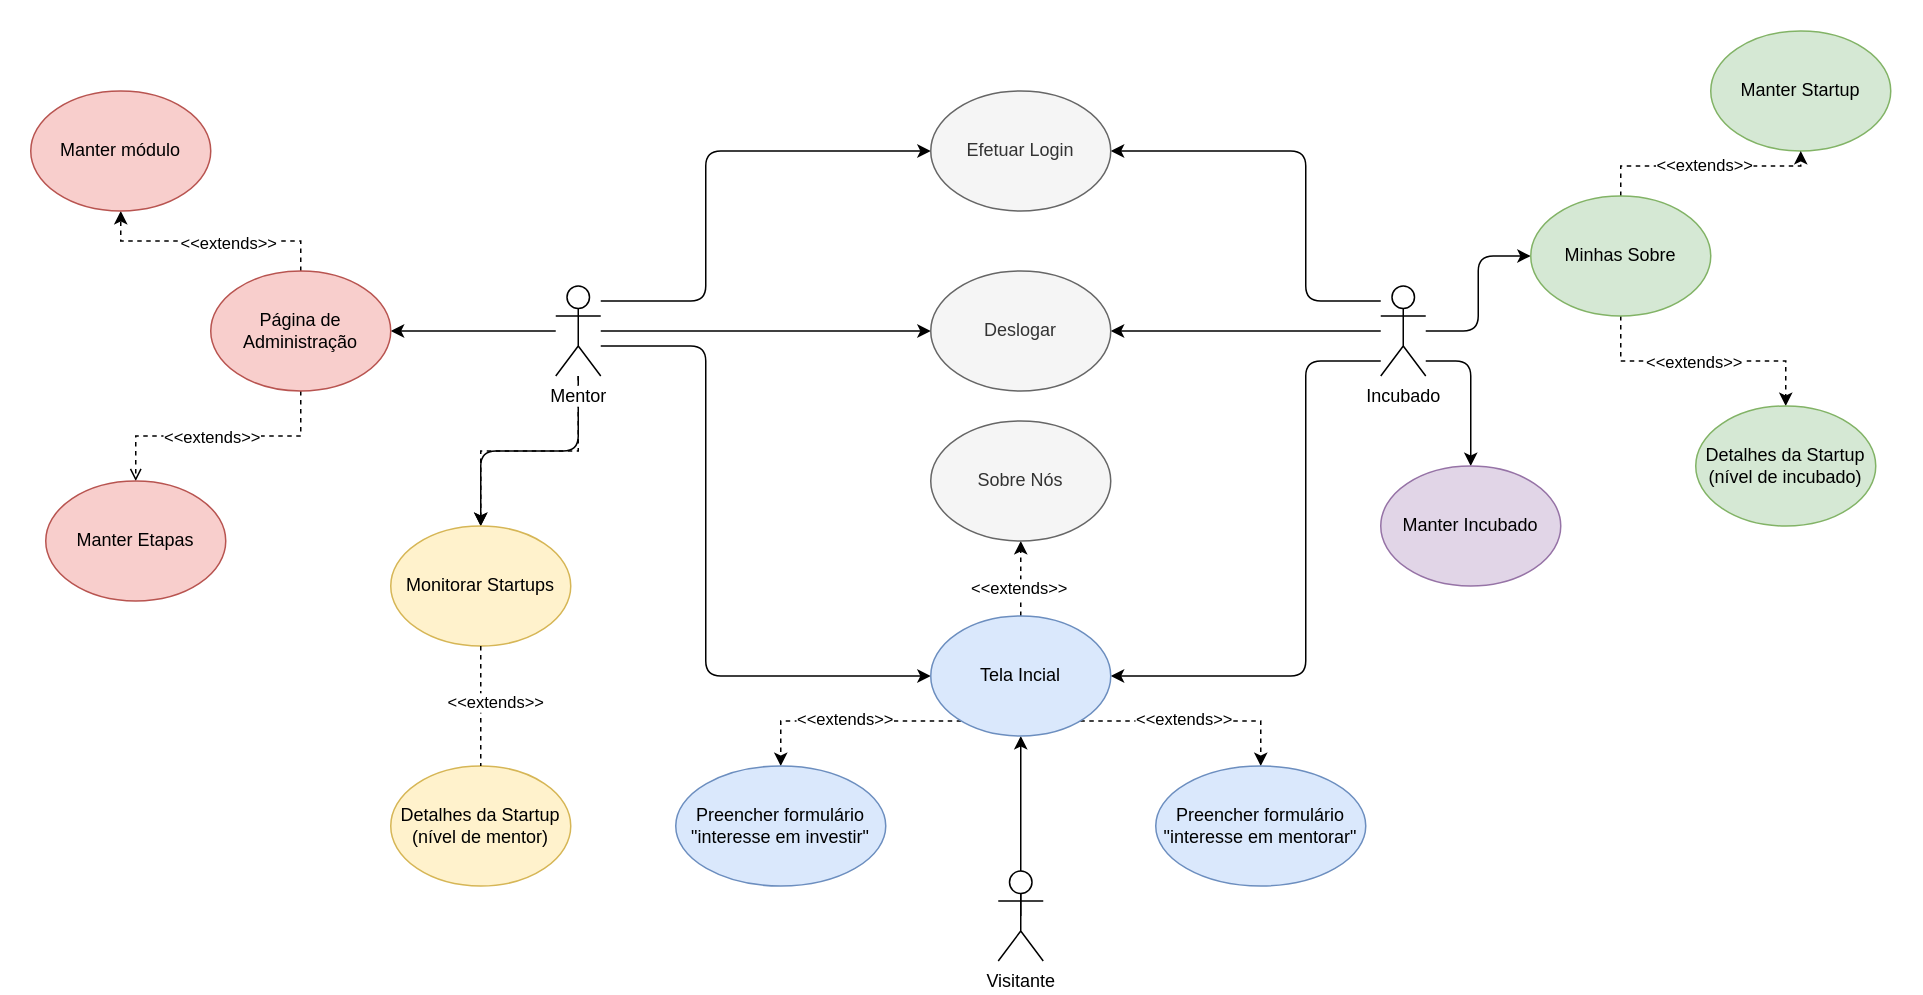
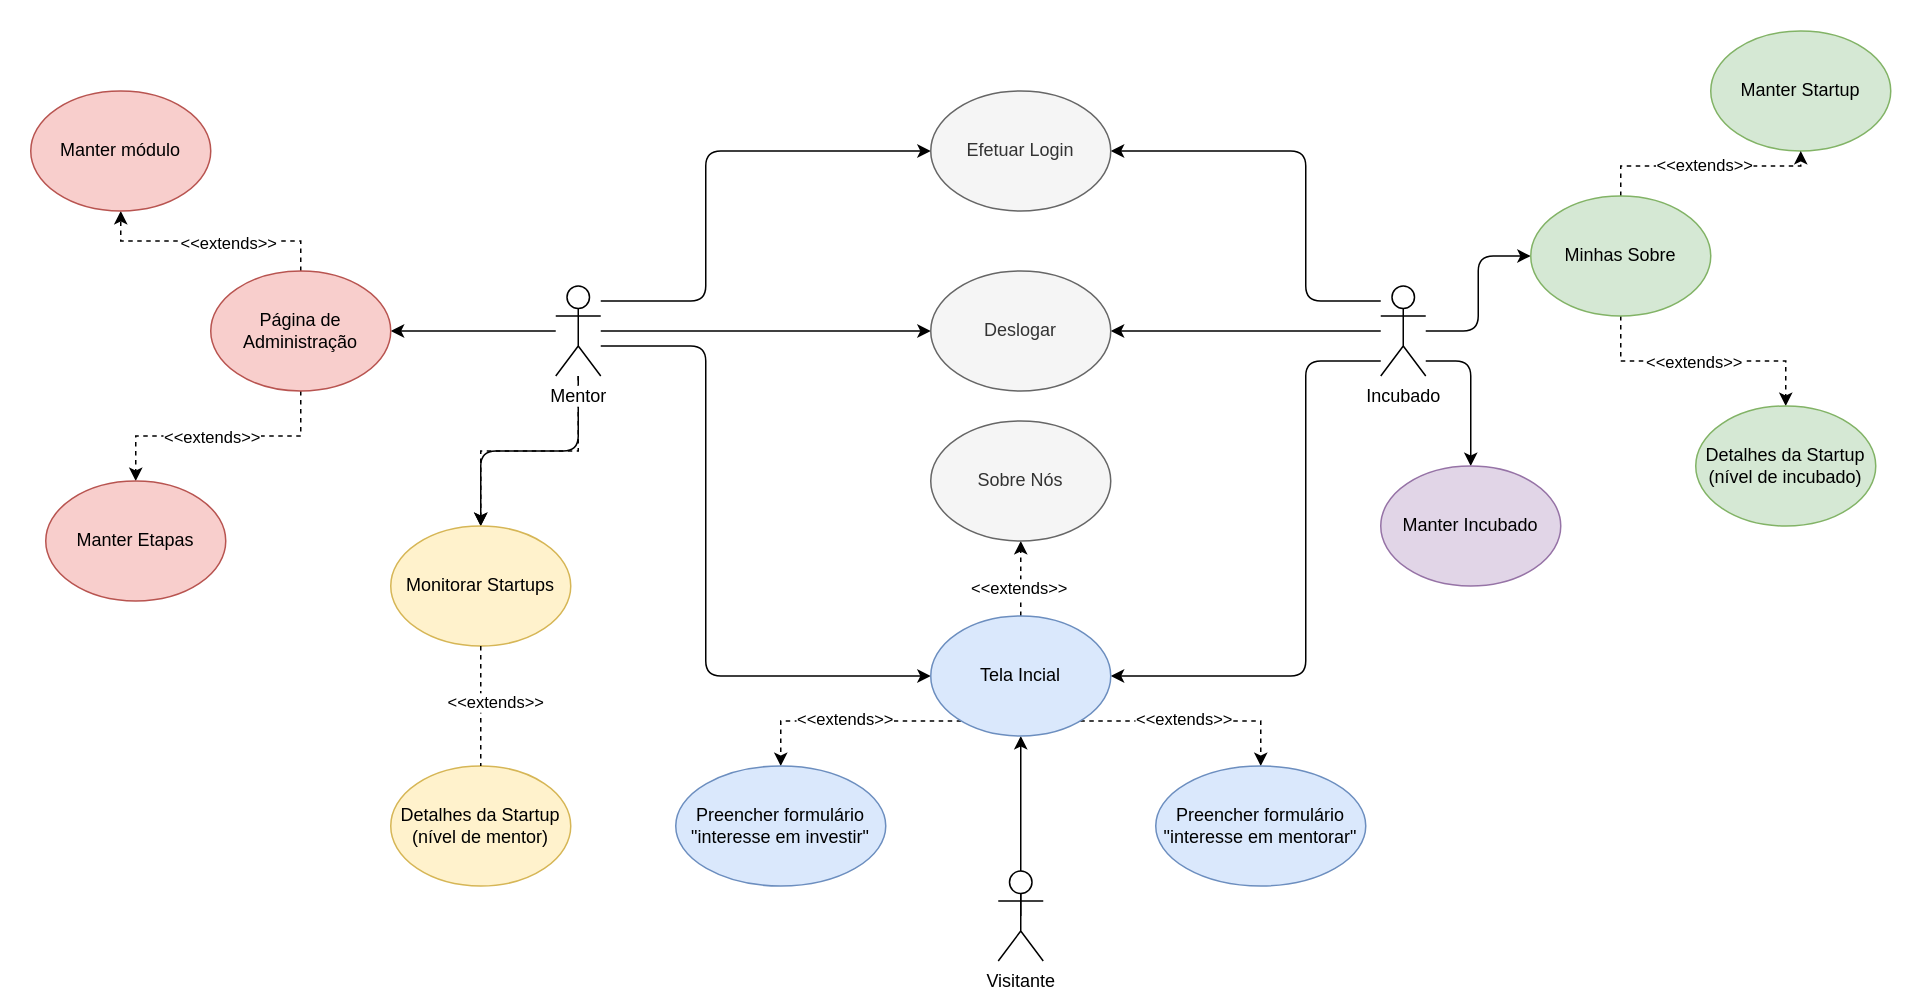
edge "Página de Administração" -> "Manter Etapas": arrowhead open -> classic
